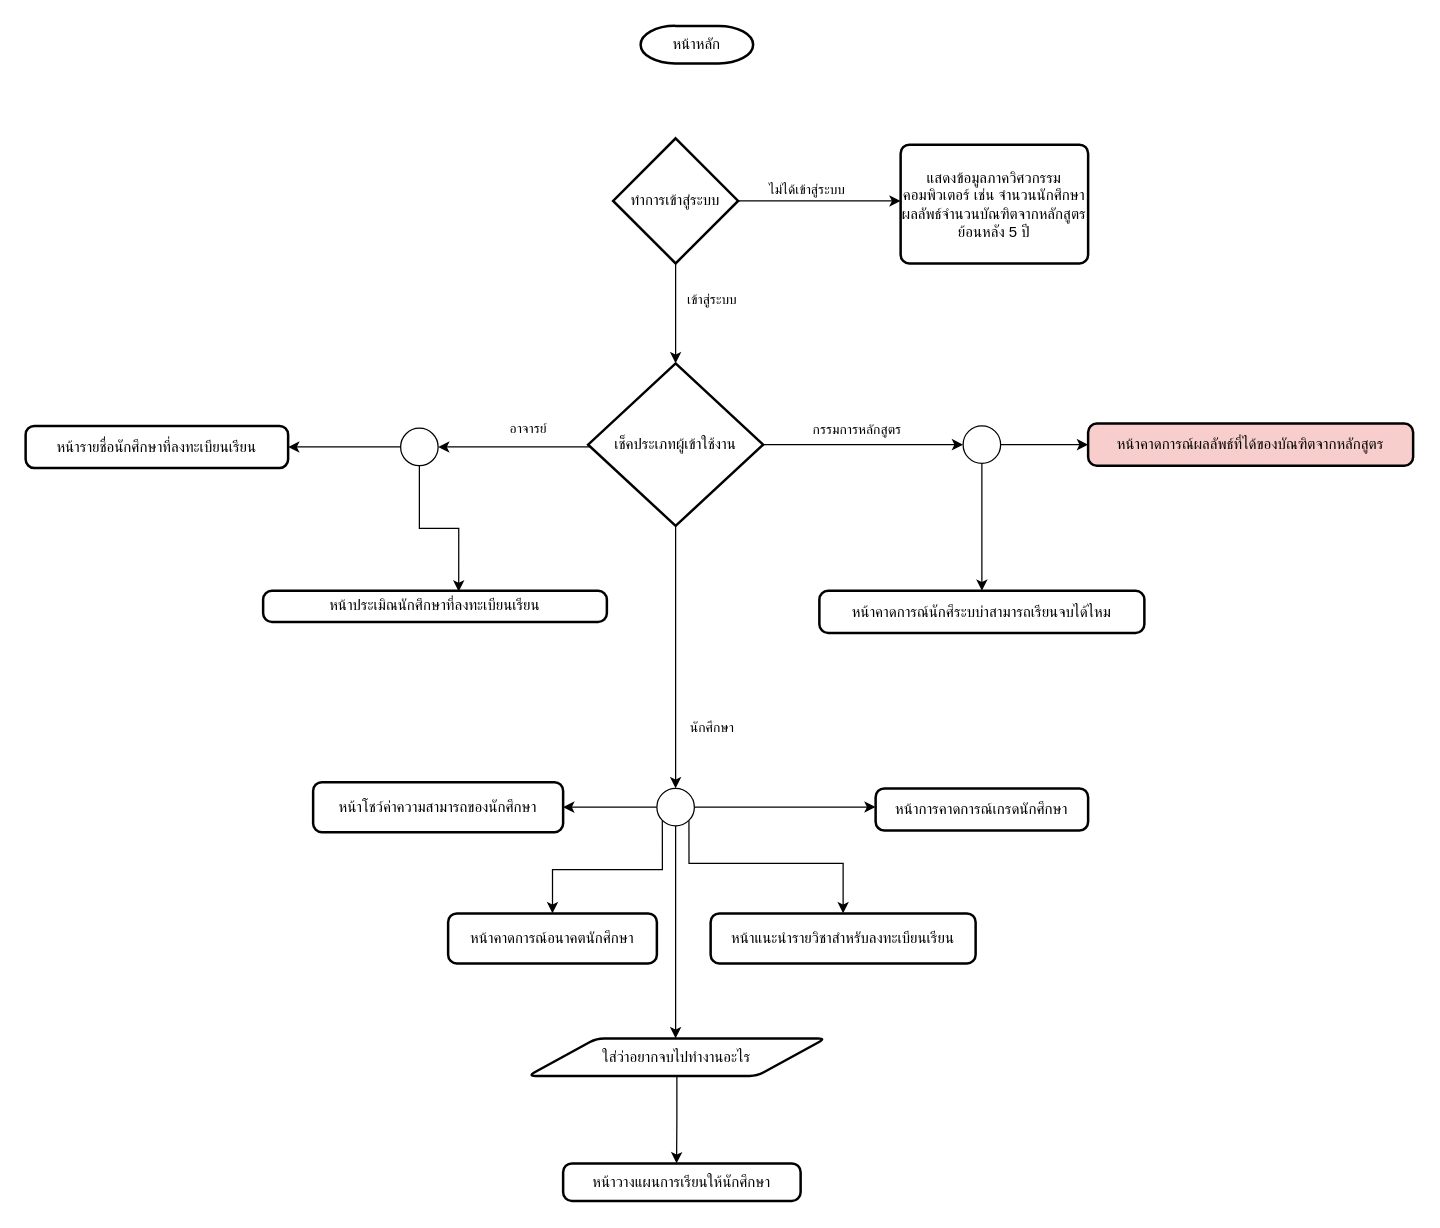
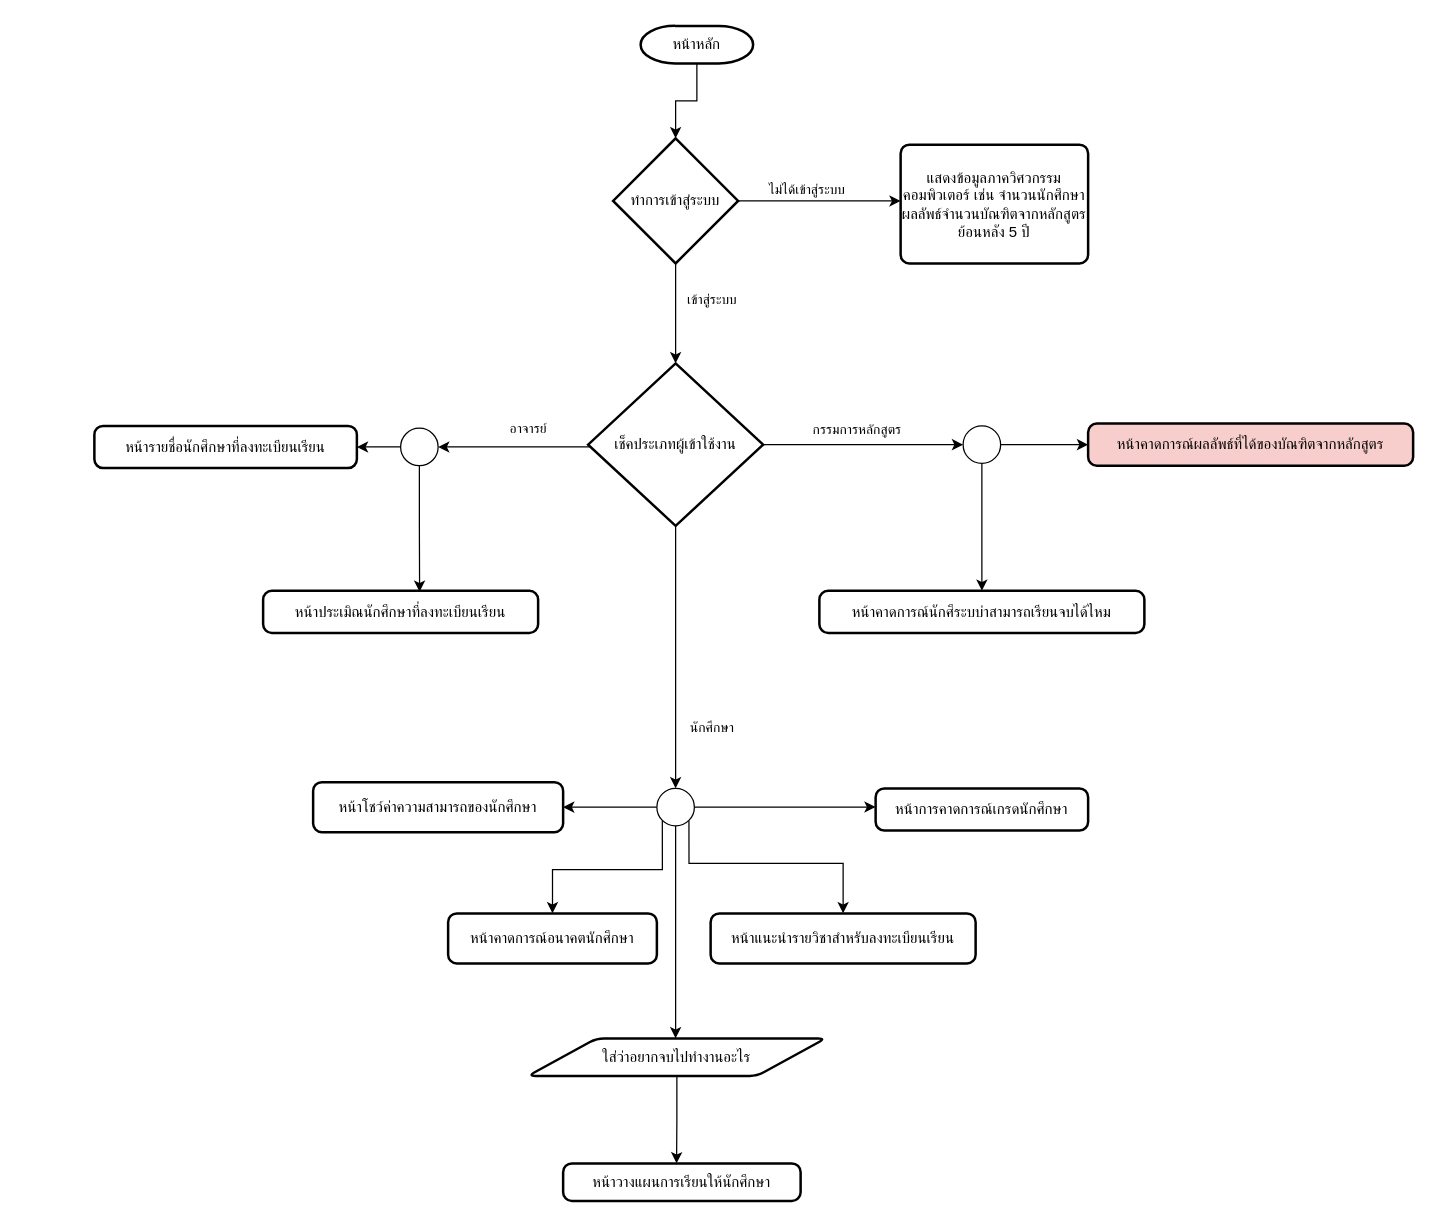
edge "หน้าหลัก" -> "ทำการเข้าสู่ระบบ": added
node "หน้ารายชื่อนักศึกษาที่ลงทะเบียนเรียน": moved (157, 447) -> (226, 447)
node "หน้าประเมิณนักศึกษาที่ลงทะเบียนเรียน": size 344x31 -> 275x42
